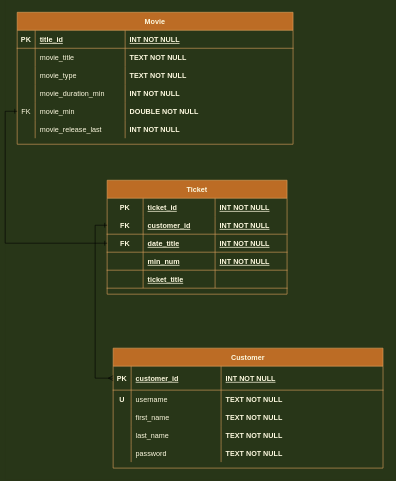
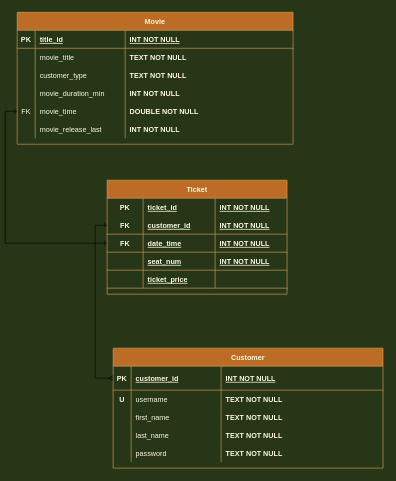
node "movie_type": label "movie_type" -> "customer_type"
node "movie_min": label "movie_min" -> "movie_time"
node "date_title": label "date_title" -> "date_time"
node "min_num": label "min_num" -> "seat_num"
node "ticket_title": label "ticket_title" -> "ticket_price"
